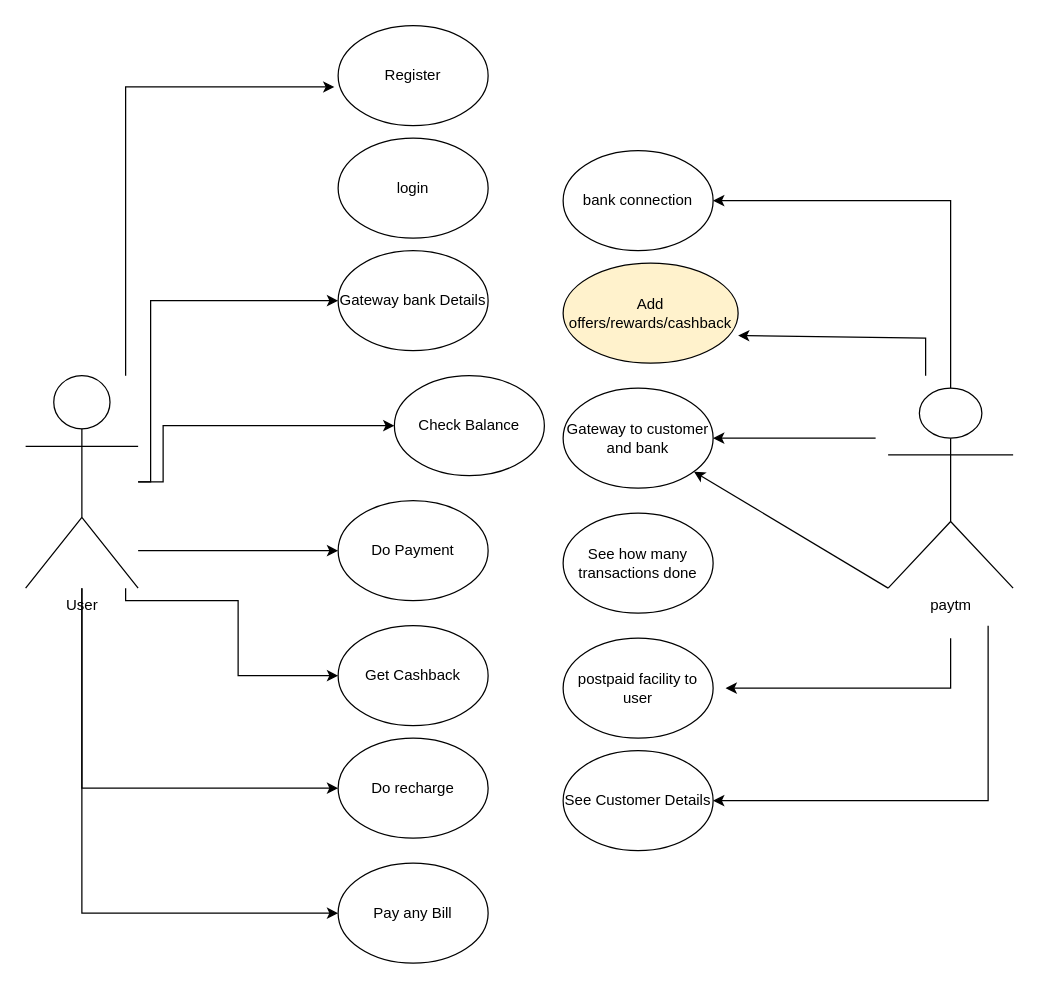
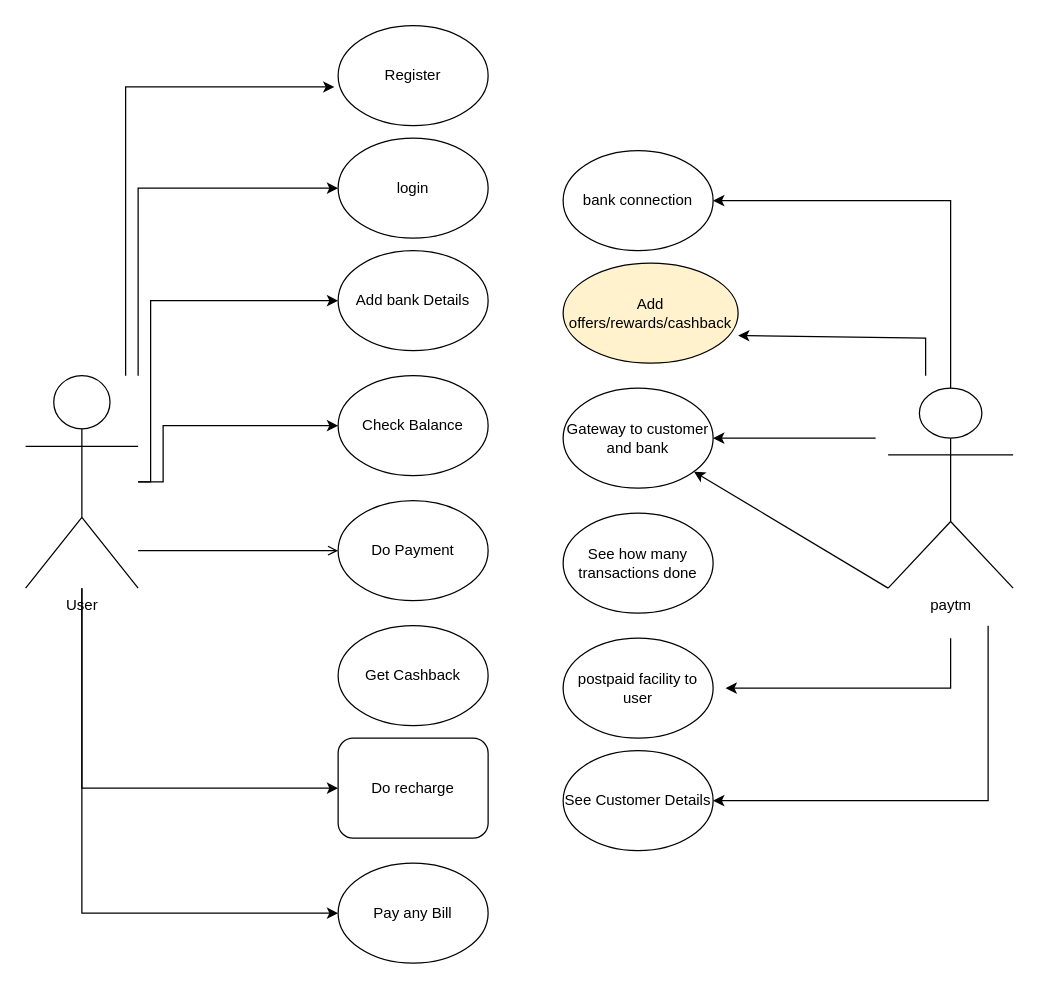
edge "User" -> "login": added
node "Gateway bank Details": label "Gateway bank Details" -> "Add bank Details"
node "Check Balance": moved (469, 426) -> (413, 426)
edge "User" -> "Do Payment": arrowhead classic -> open
edge "User" -> "Get Cashback": removed
node "Do recharge": shape ellipse -> rounded rectangle
